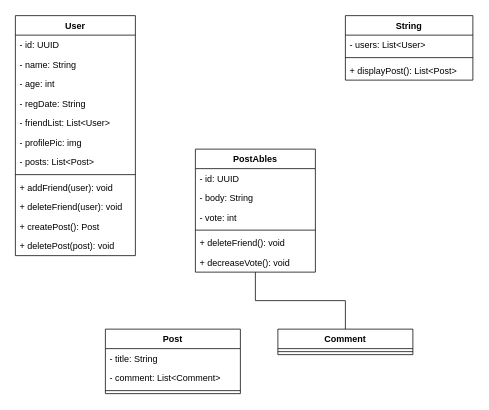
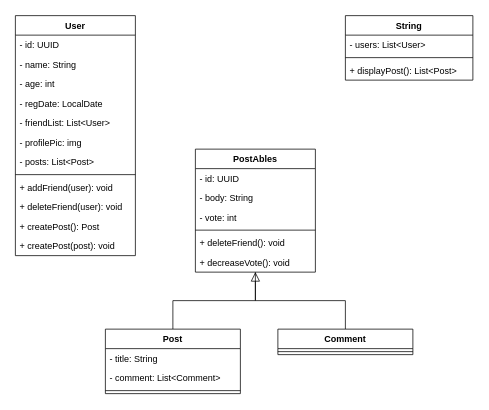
node "- regDate: String": label "- regDate: String" -> "- regDate: LocalDate"
node "+ deletePost(post): void": label "+ deletePost(post): void" -> "+ createPost(post): void"
edge "Post" -> "PostAbles": added
